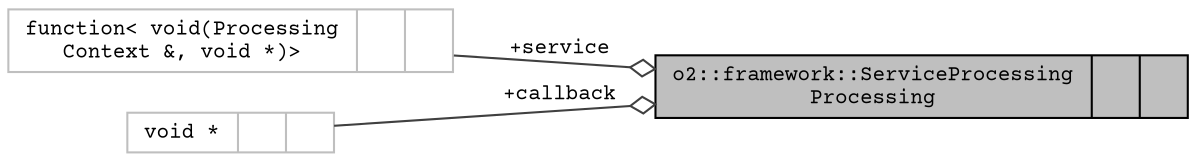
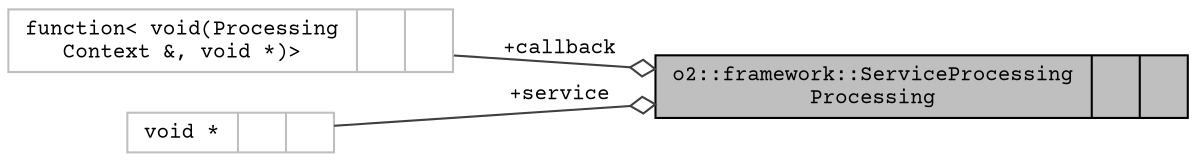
edge "function< void(Processing" -> "o2::framework::ServiceProcessing": label " +service" -> " +callback"
edge "void *" -> "o2::framework::ServiceProcessing": label " +callback" -> " +service"
